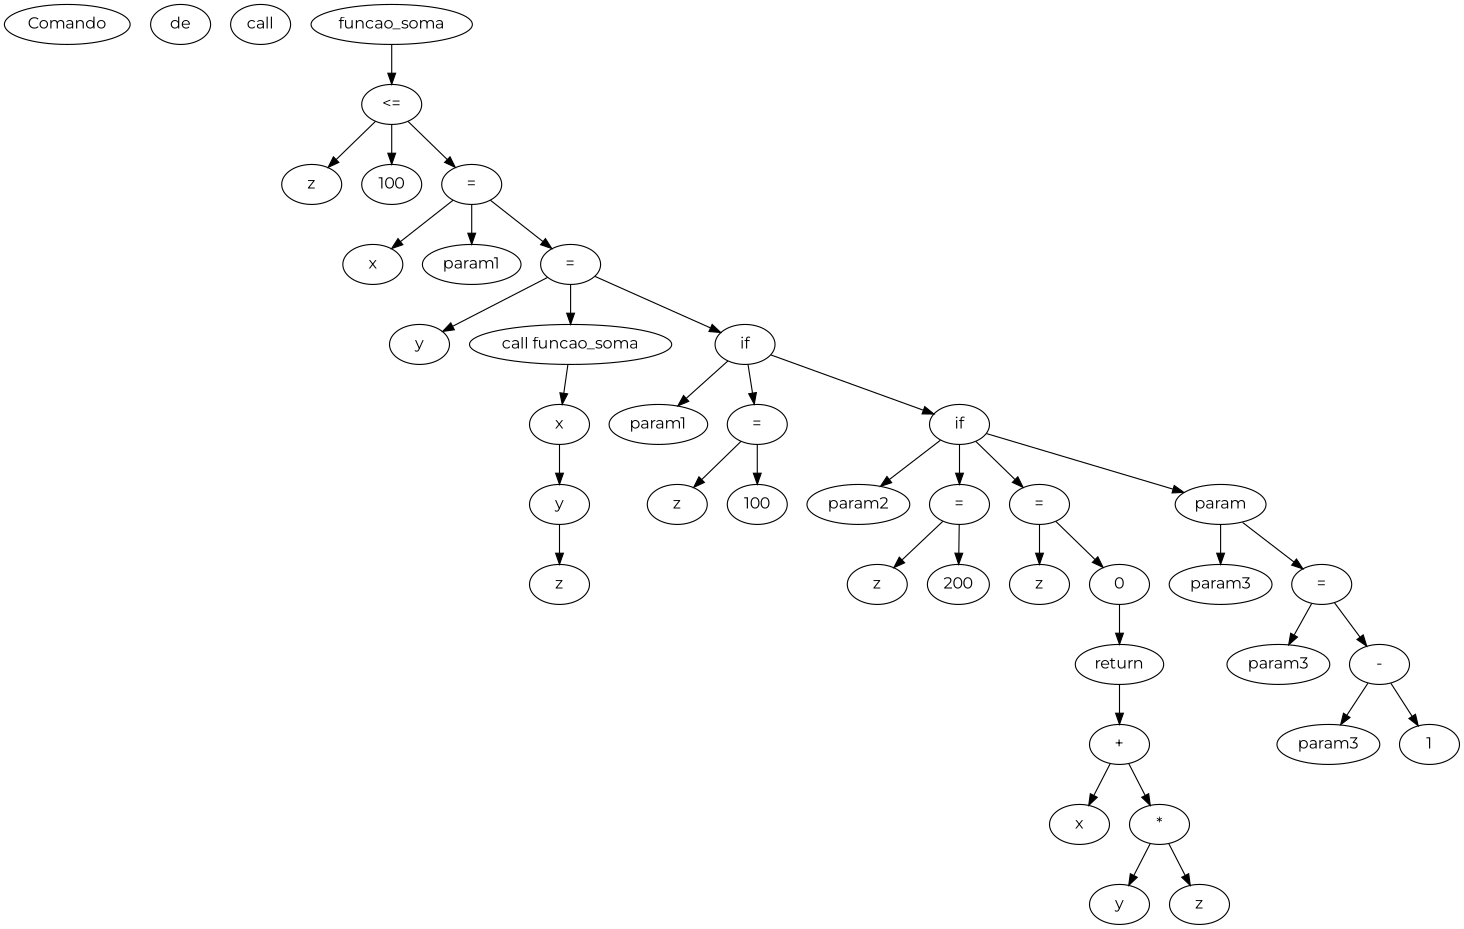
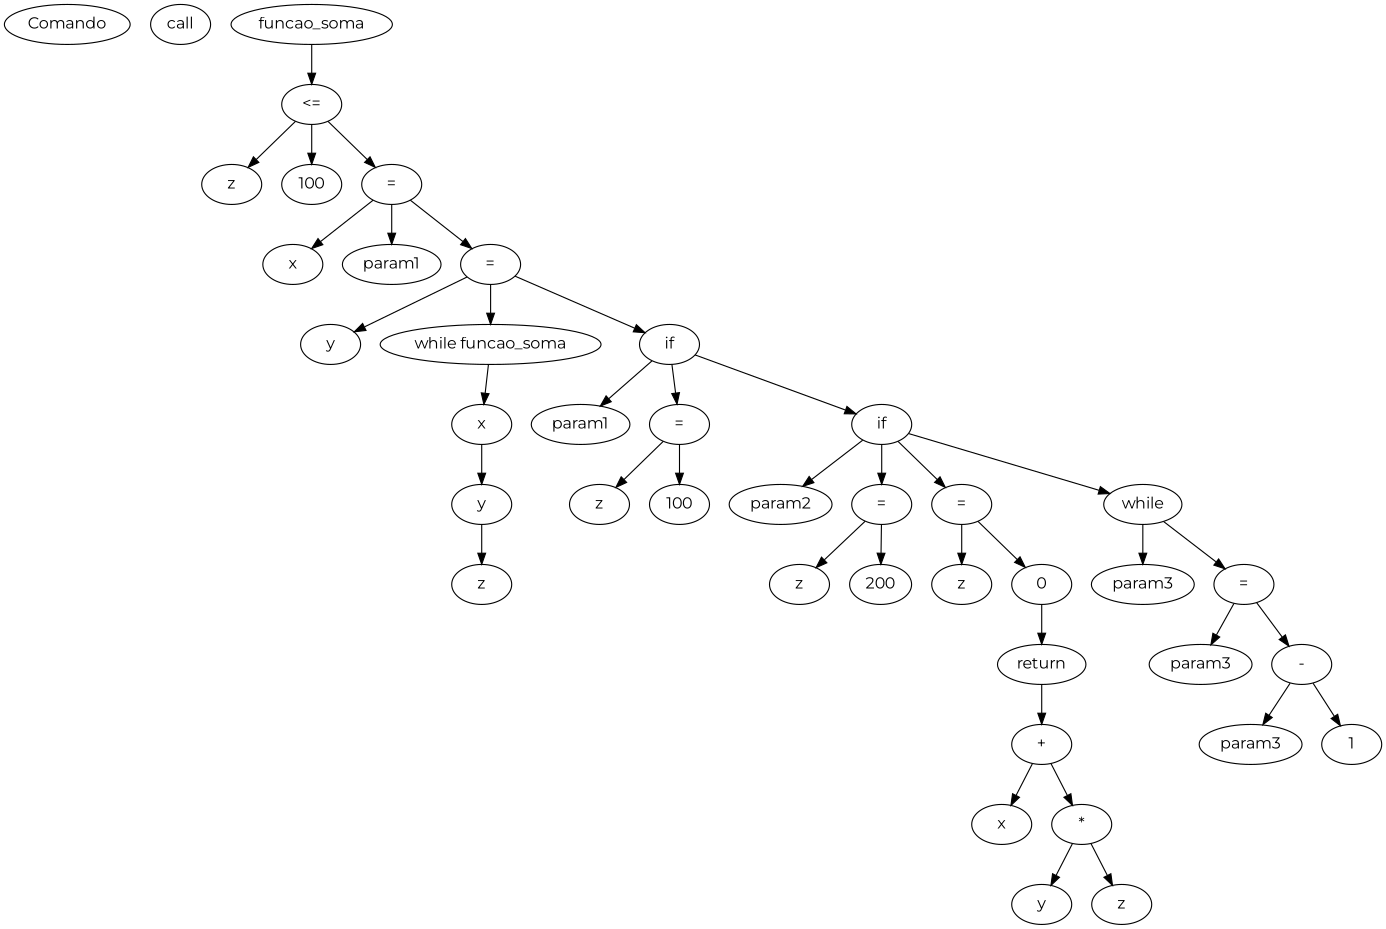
node "de": removed
node "call funcao_soma": label "call funcao_soma" -> "while funcao_soma"
node "param": label "param" -> "while"
